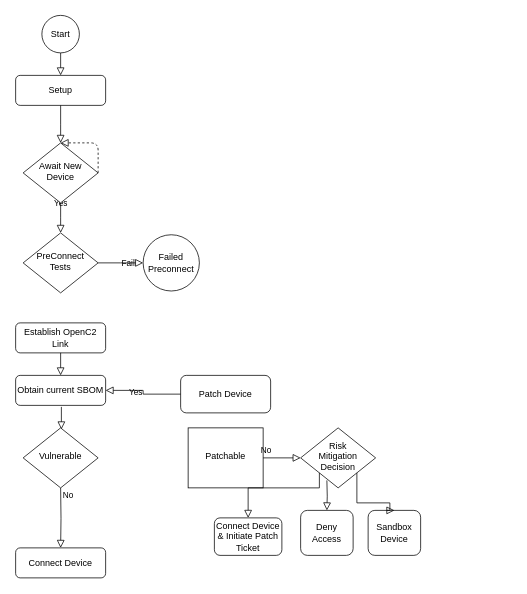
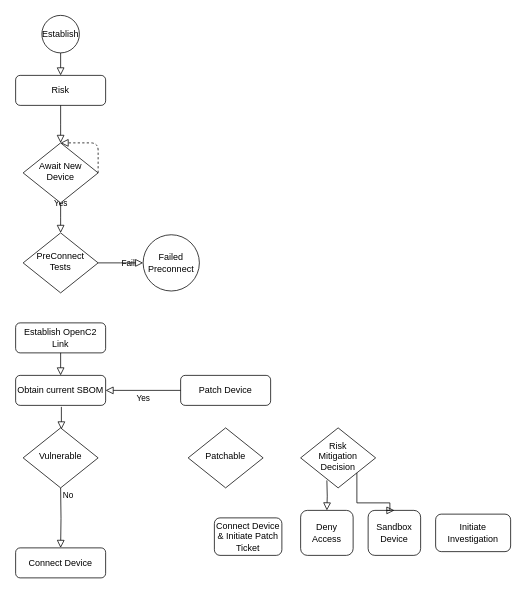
node "Start": label "Start" -> "Establish"
node "Setup": label "Setup" -> "Risk"
node "Patch Device": size 90x38 -> 90x30
node "Patchable": shape rectangle -> diamond
edge "Patchable" -> "Risk Mitigation Decision": removed, label "No"
edge "Risk Mitigation Decision" -> "Connect Device & Initiate Patch Ticket": removed
node "Initiate Investigation": added
